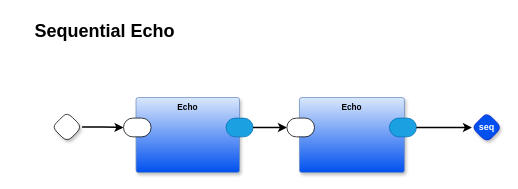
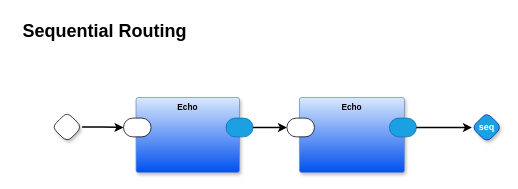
node "Sequential Echo": label "Sequential Echo" -> "Sequential Routing"
node "seq": fillcolor #0050ef -> #1ba1e2
